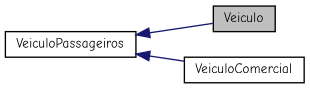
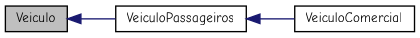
edge "Veiculo" -> "VeiculoPassageiros": reversed
